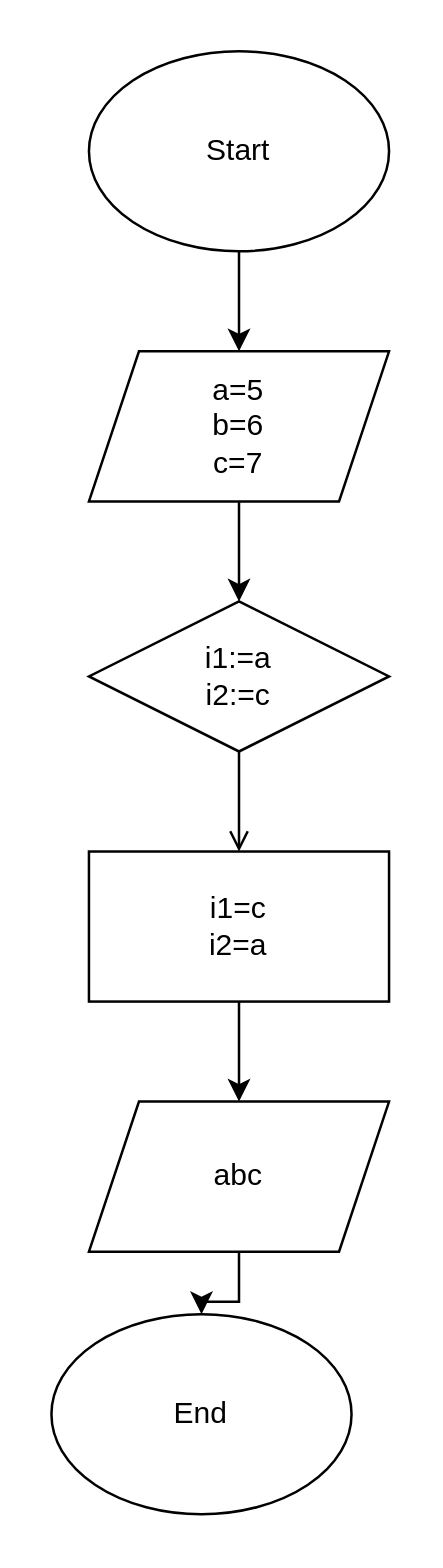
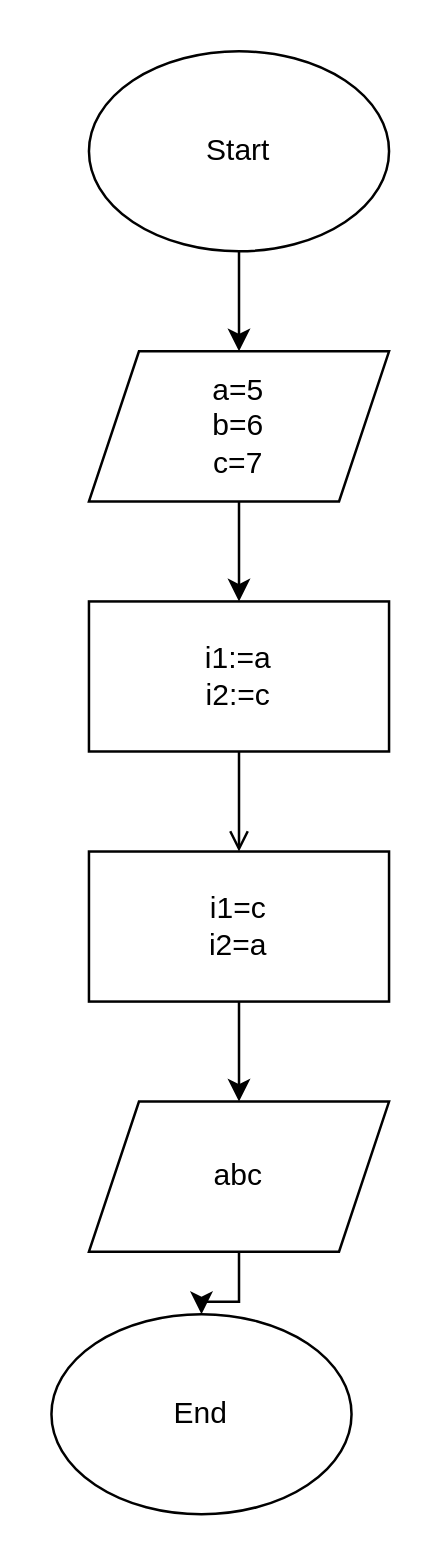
node "i1:=a i2:=c": shape diamond -> rectangle
